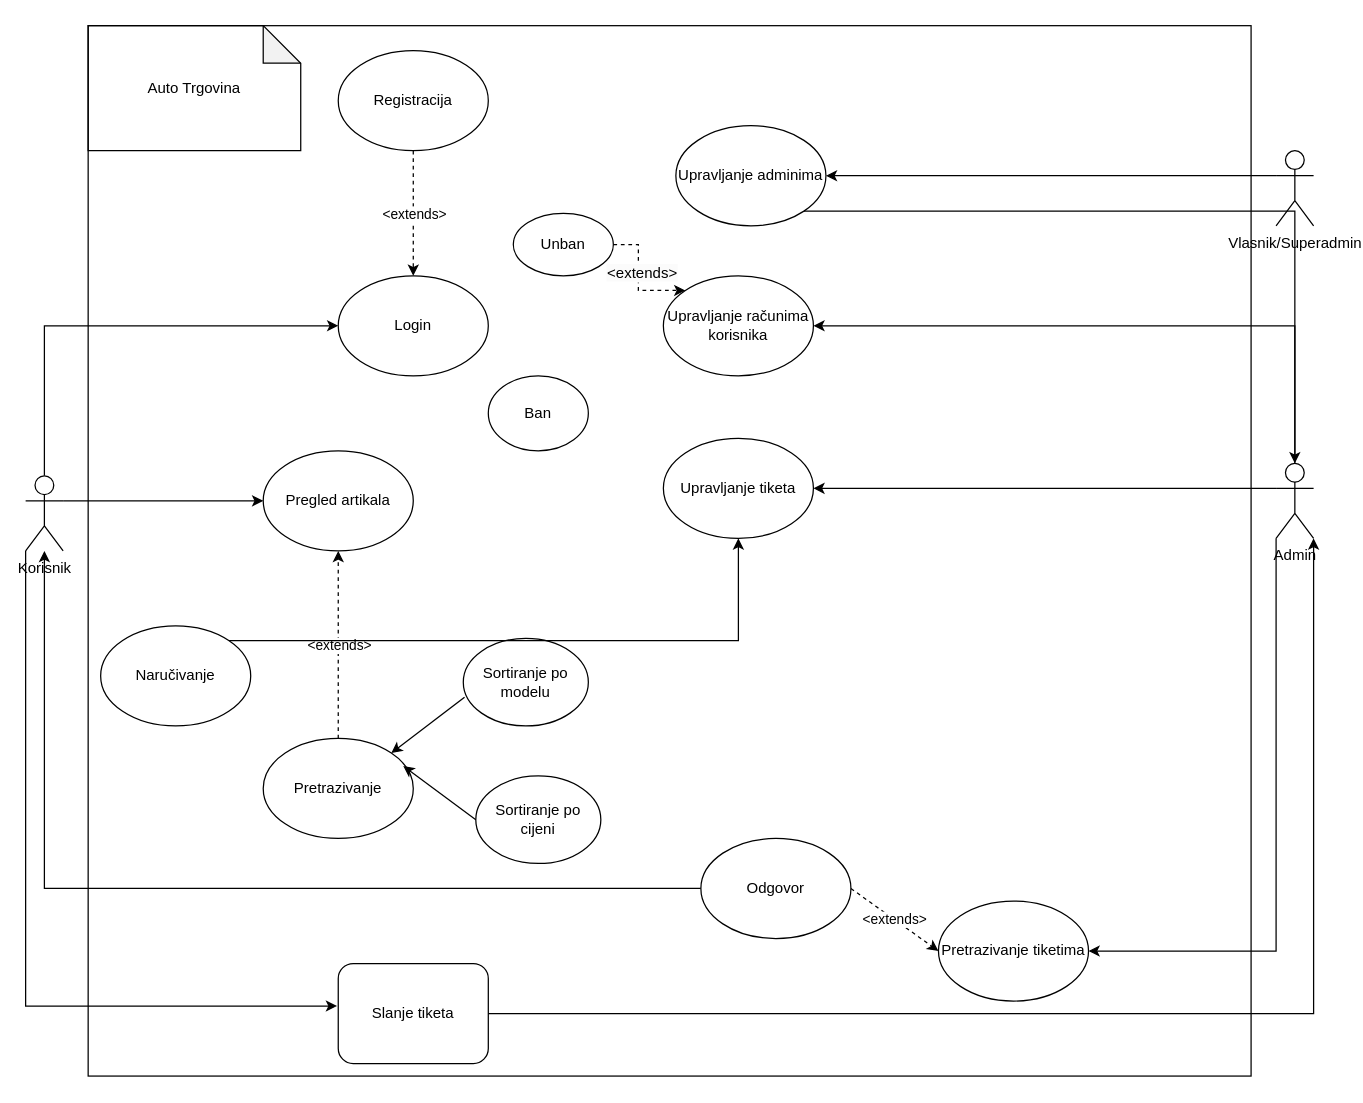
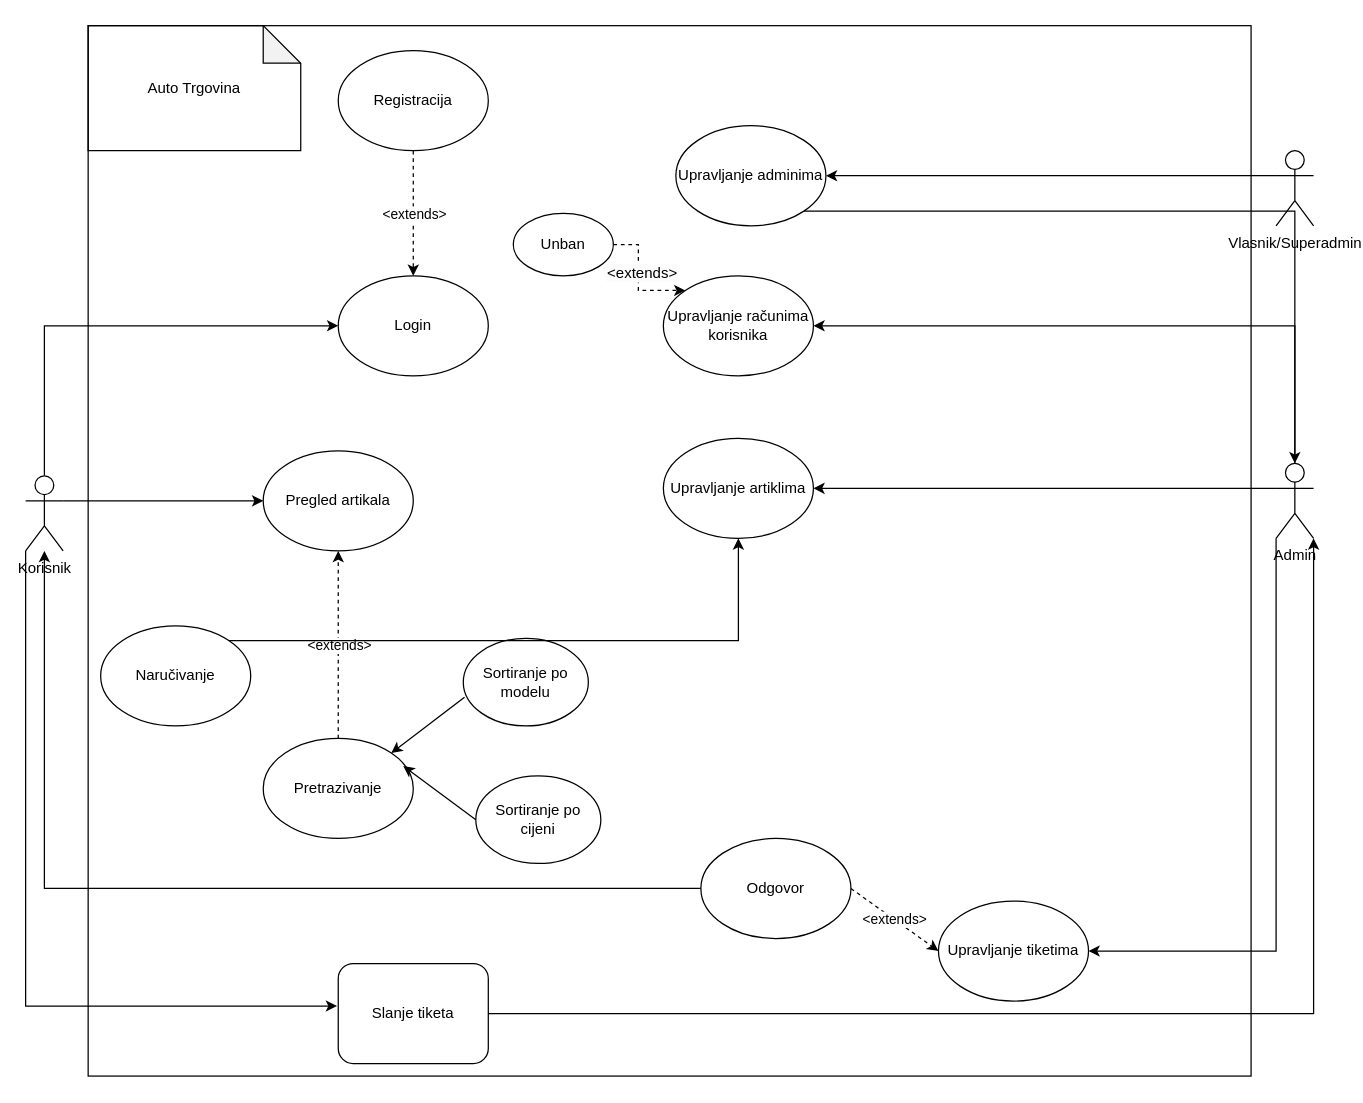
node "Ban": removed
node "Upravljanje tiketa": label "Upravljanje tiketa" -> "Upravljanje artiklima"
node "Pretrazivanje tiketima": label "Pretrazivanje tiketima" -> "Upravljanje tiketima"
